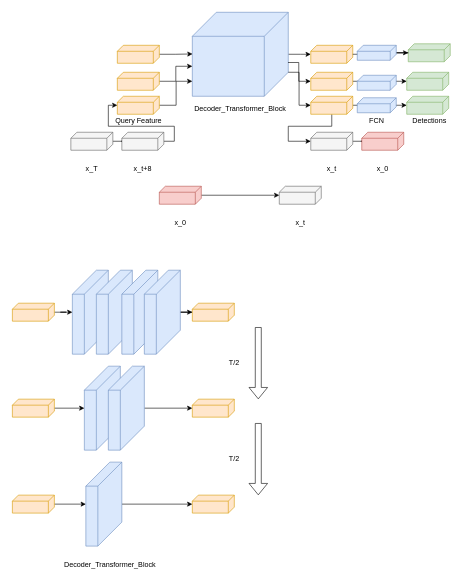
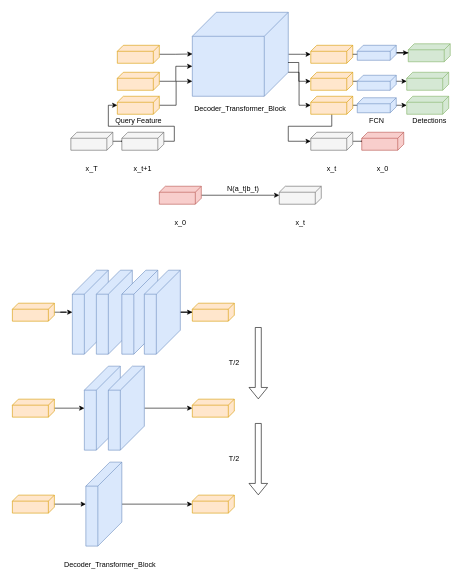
node "x_t+8": label "x_t+8" -> "x_t+1"
node "N(a_t|b_t)": added
